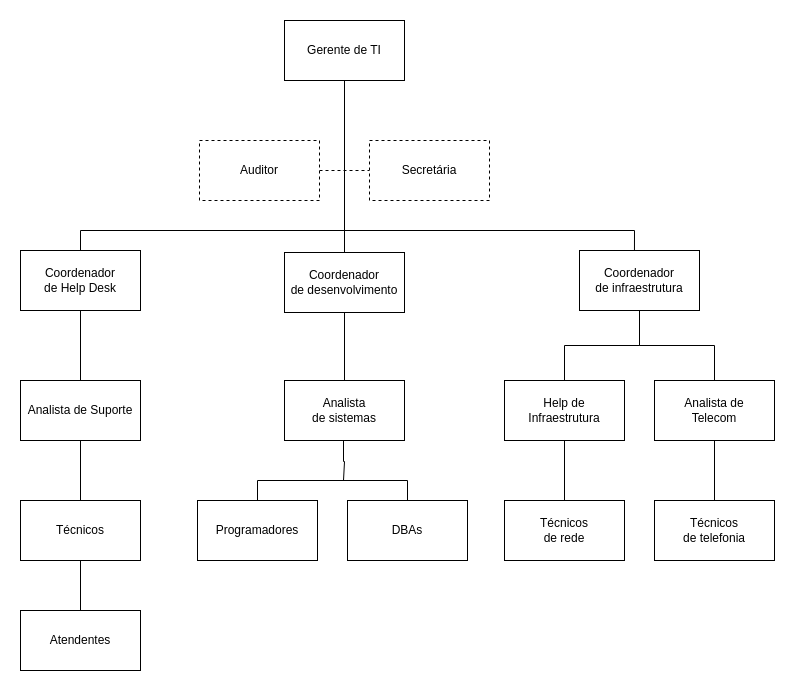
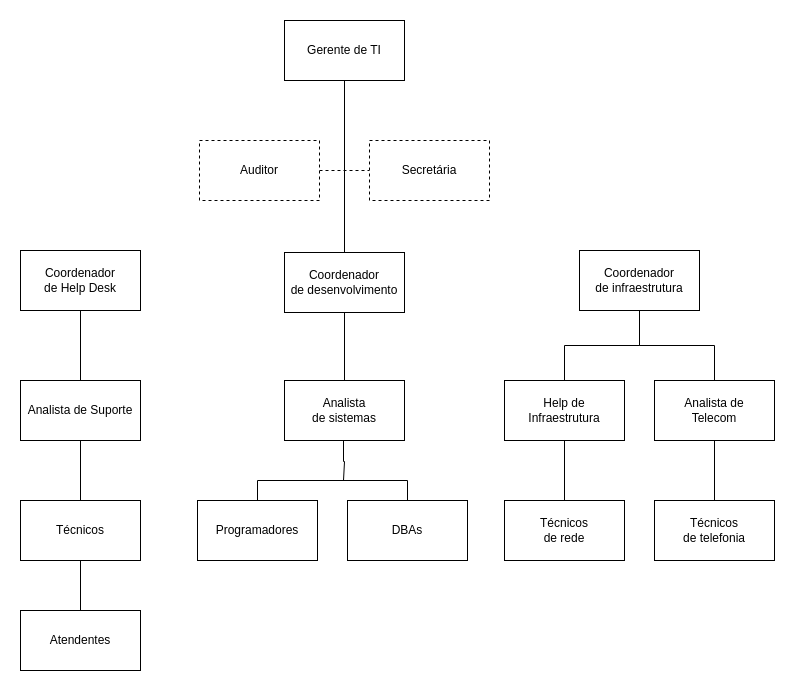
edge "Coordenador de Help Desk" -- "Coordenador de infraestrutura": removed
